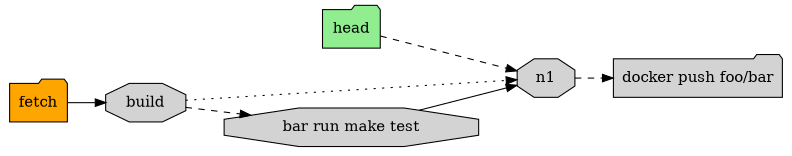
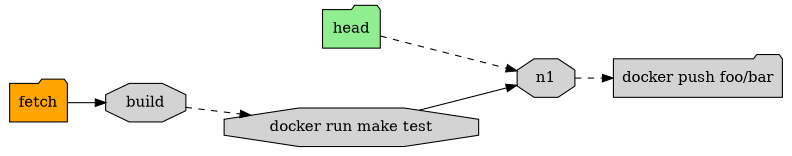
edge "build" -> "n1": removed
node "bar run make test": label "bar run make test" -> "docker run make test"
